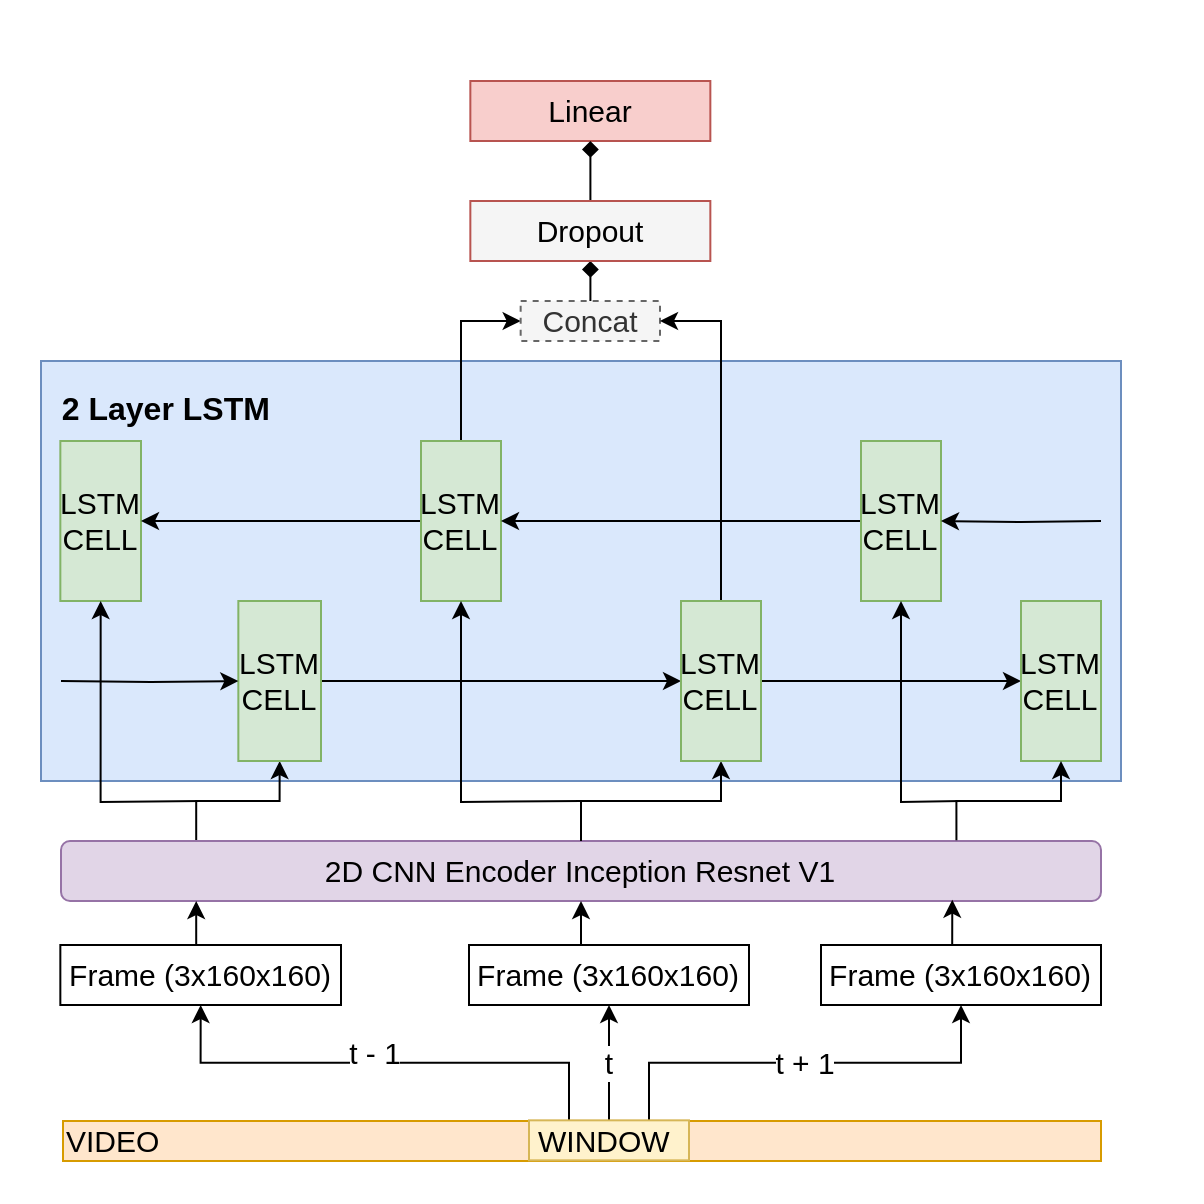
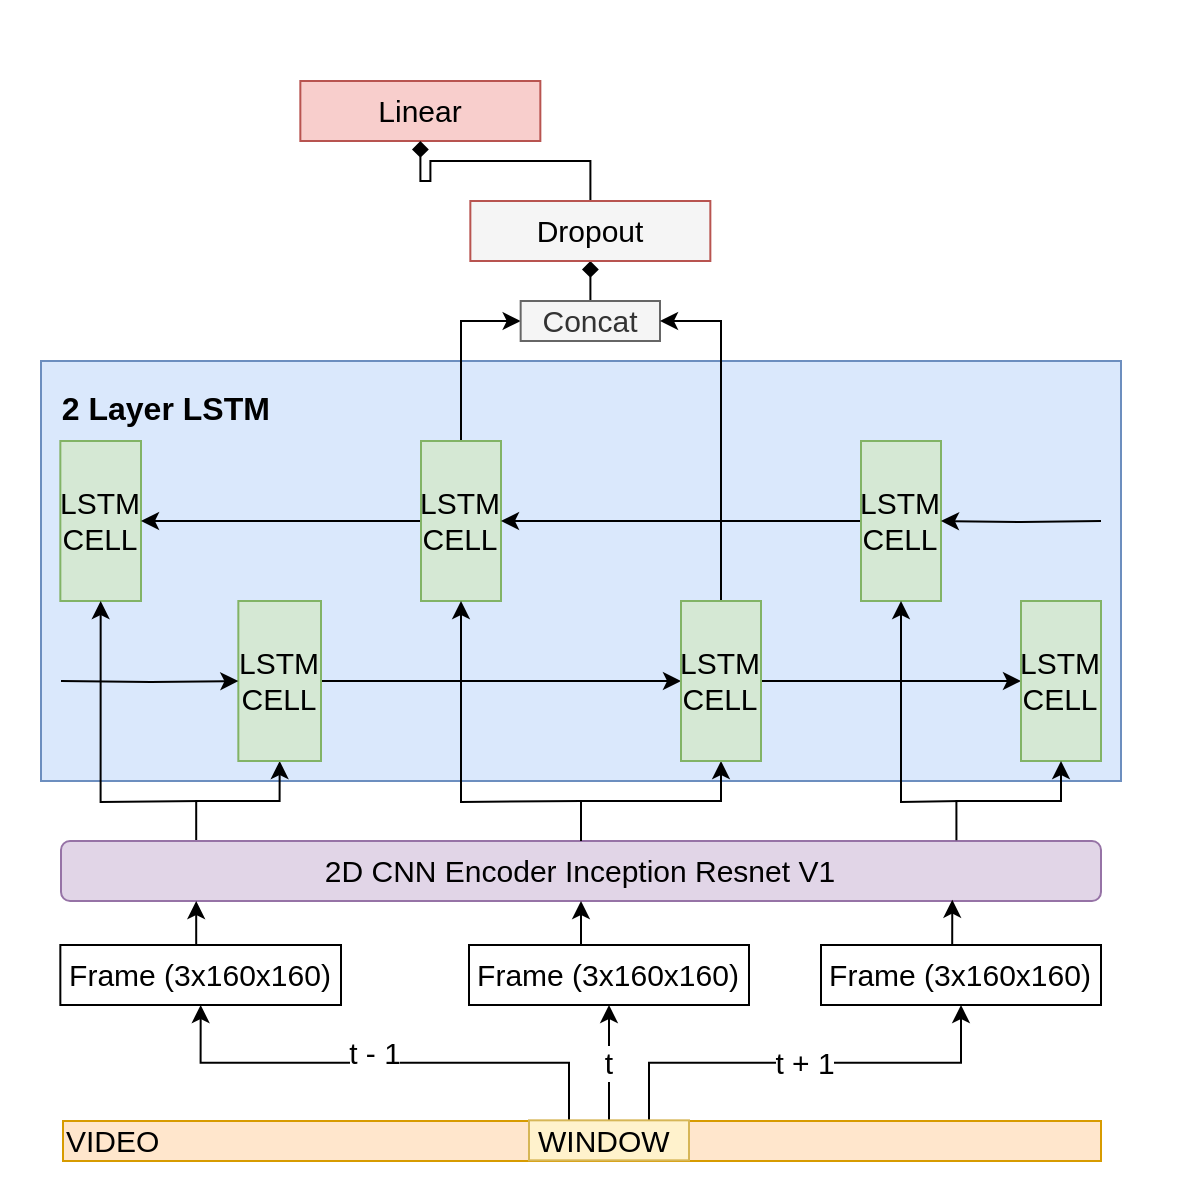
node "Linear": moved (590, 111) -> (420, 111)
node "Concat": style dashed -> solid
